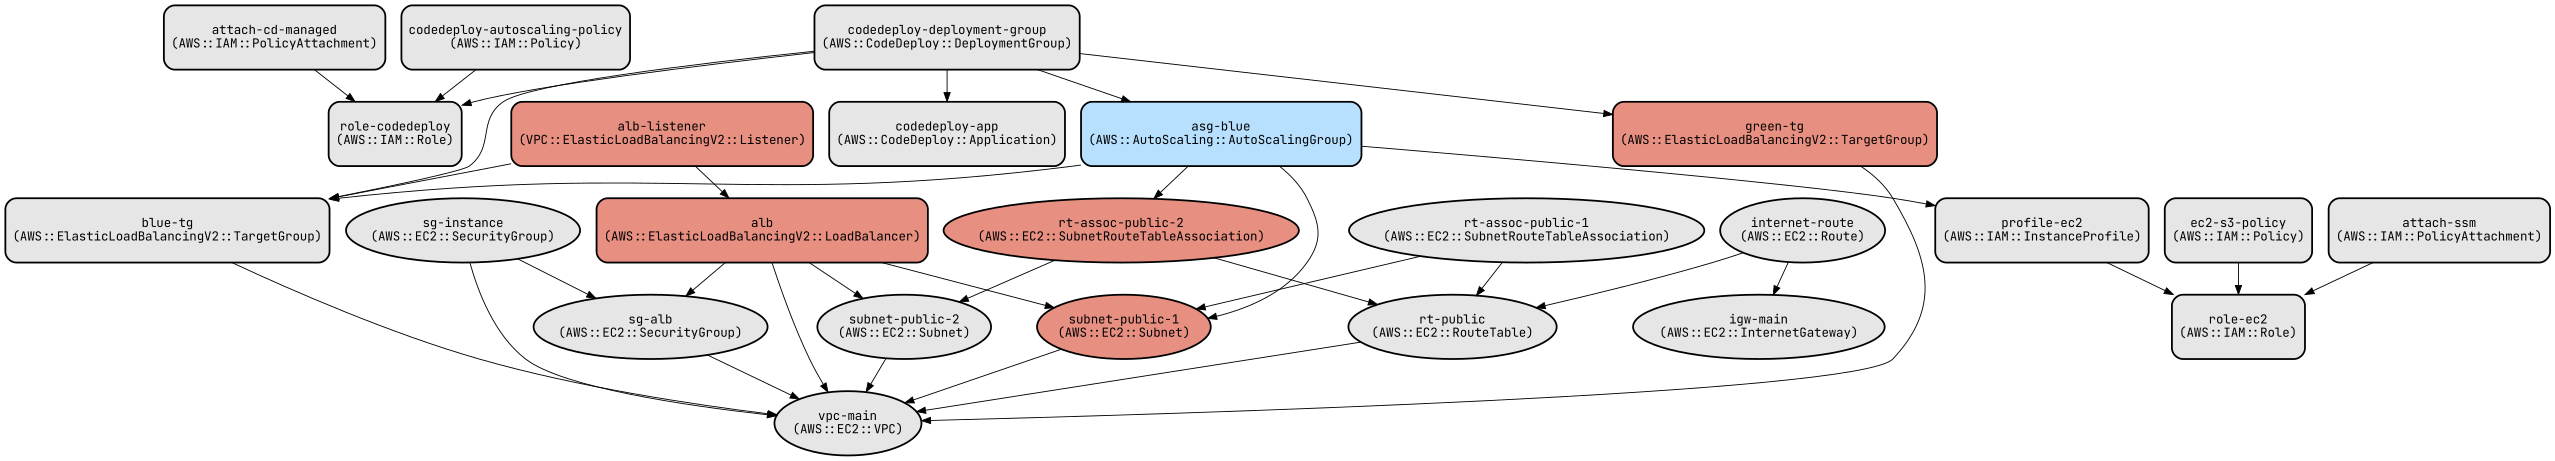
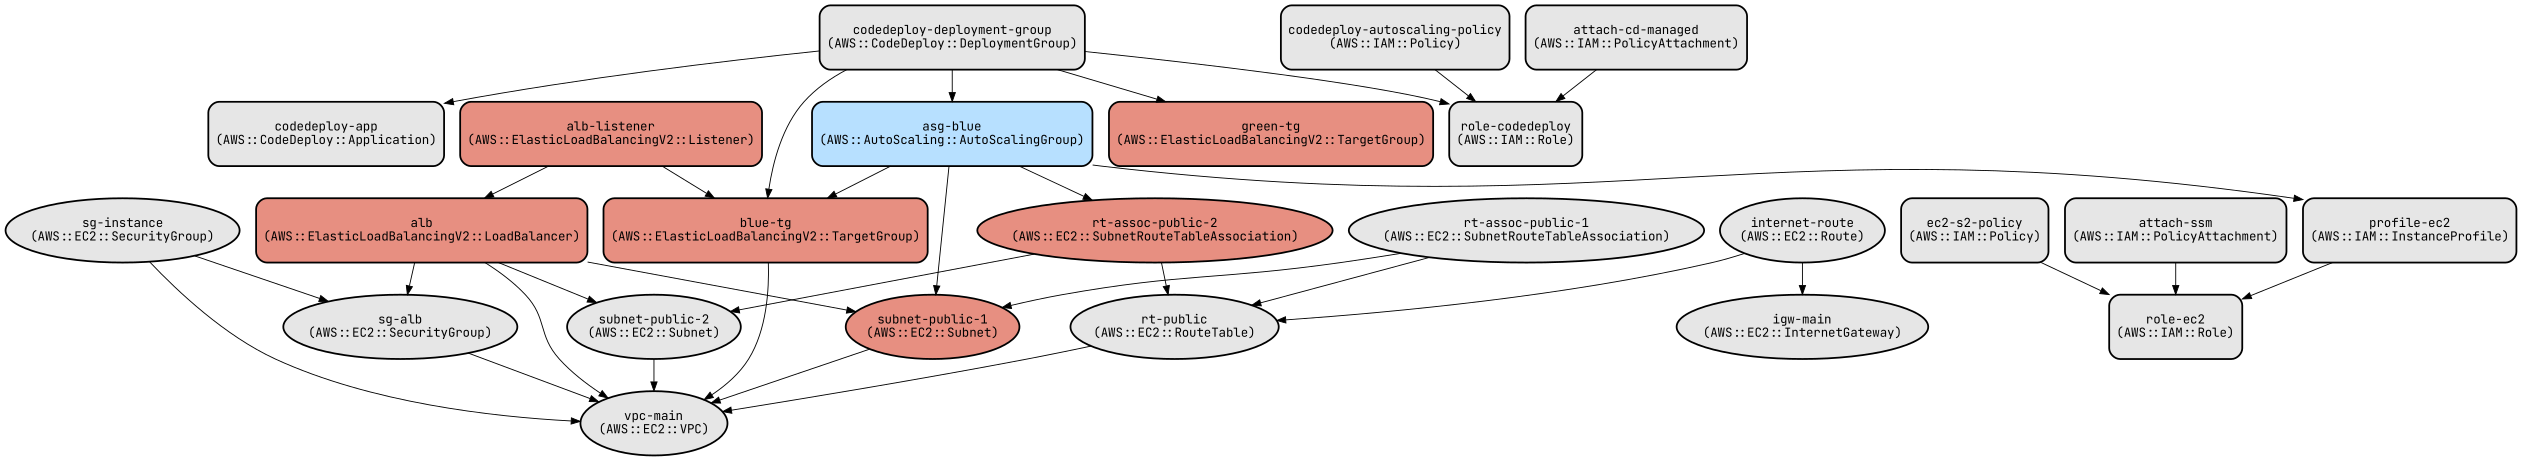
node "alb-listener (VPC::ElasticLoadBalancingV2::Listener)": label "alb-listener (VPC::ElasticLoadBalancingV2::Listener)" -> "alb-listener (AWS::ElasticLoadBalancingV2::Listener)"
node "blue-tg (AWS::ElasticLoadBalancingV2::TargetGroup)": fillcolor #e6e6e6 -> #e78f81
node "ec2-s3-policy (AWS::IAM::Policy)": label "ec2-s3-policy (AWS::IAM::Policy)" -> "ec2-s2-policy (AWS::IAM::Policy)"
edge "green-tg (AWS::ElasticLoadBalancingV2::TargetGroup)" -> "vpc-main (AWS::EC2::VPC)": removed
